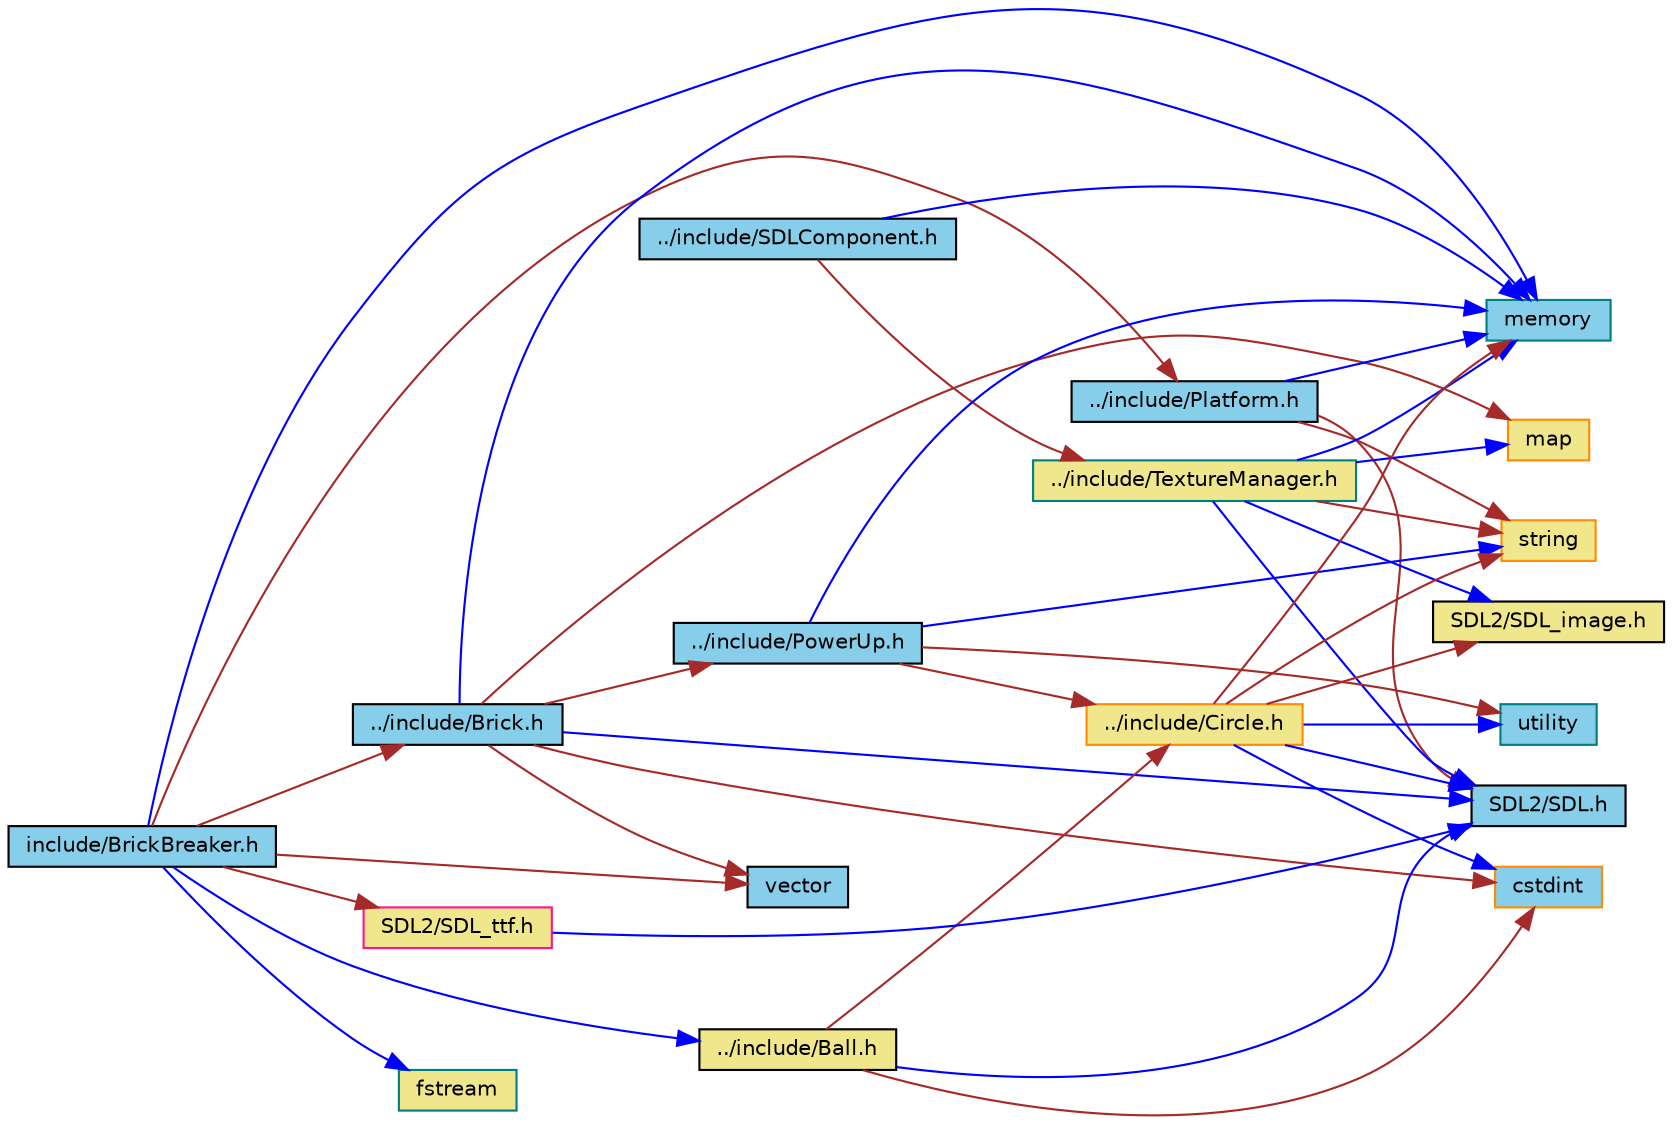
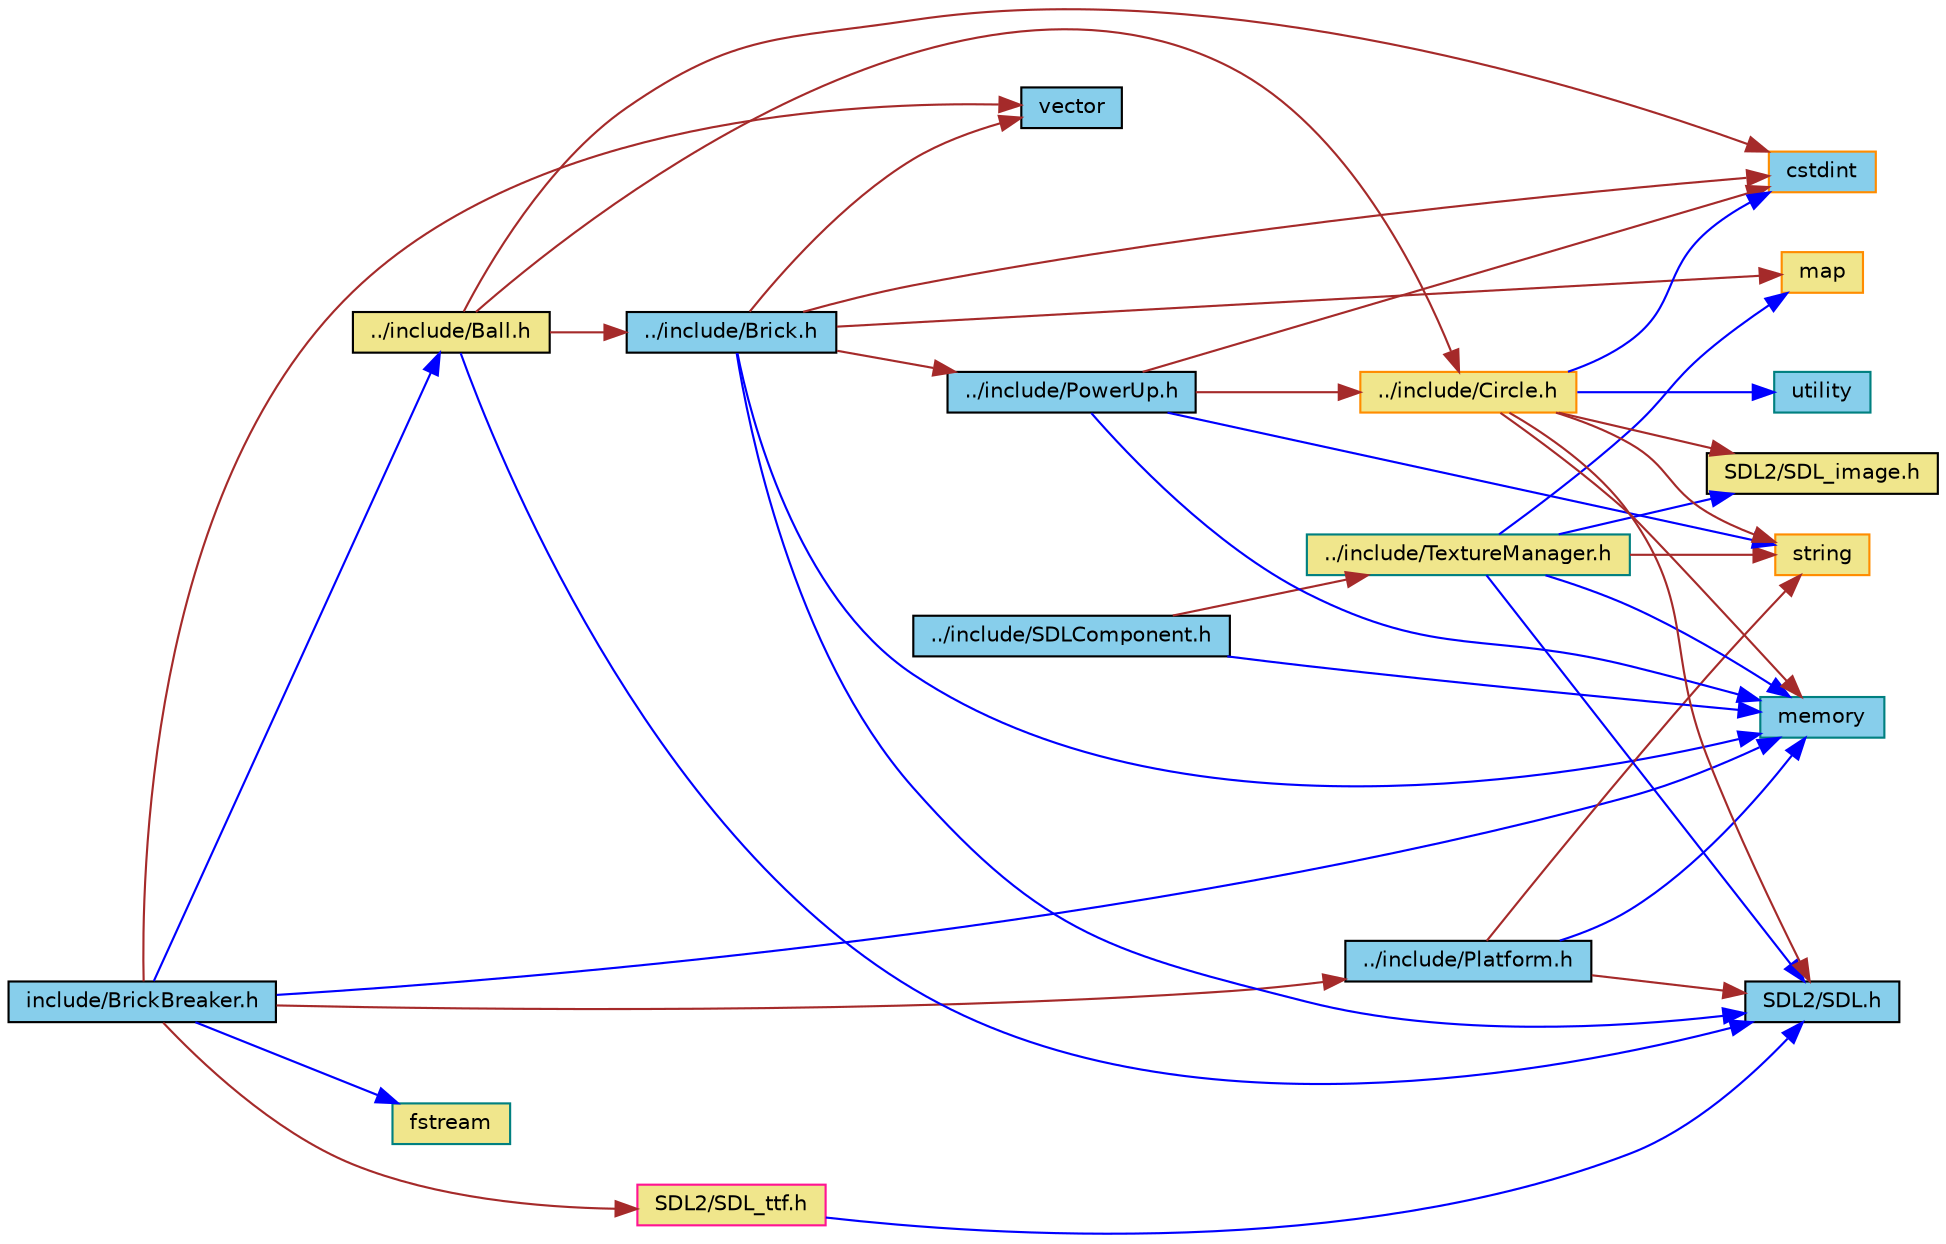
edge "../include/PowerUp.h" -> "utility": now "../include/PowerUp.h" -> "cstdint"
edge "../include/Circle.h" -> "SDL2/SDL.h": color blue -> brown
edge "include/BrickBreaker.h" -> "../include/Brick.h": now "../include/Ball.h" -> "../include/Brick.h"
